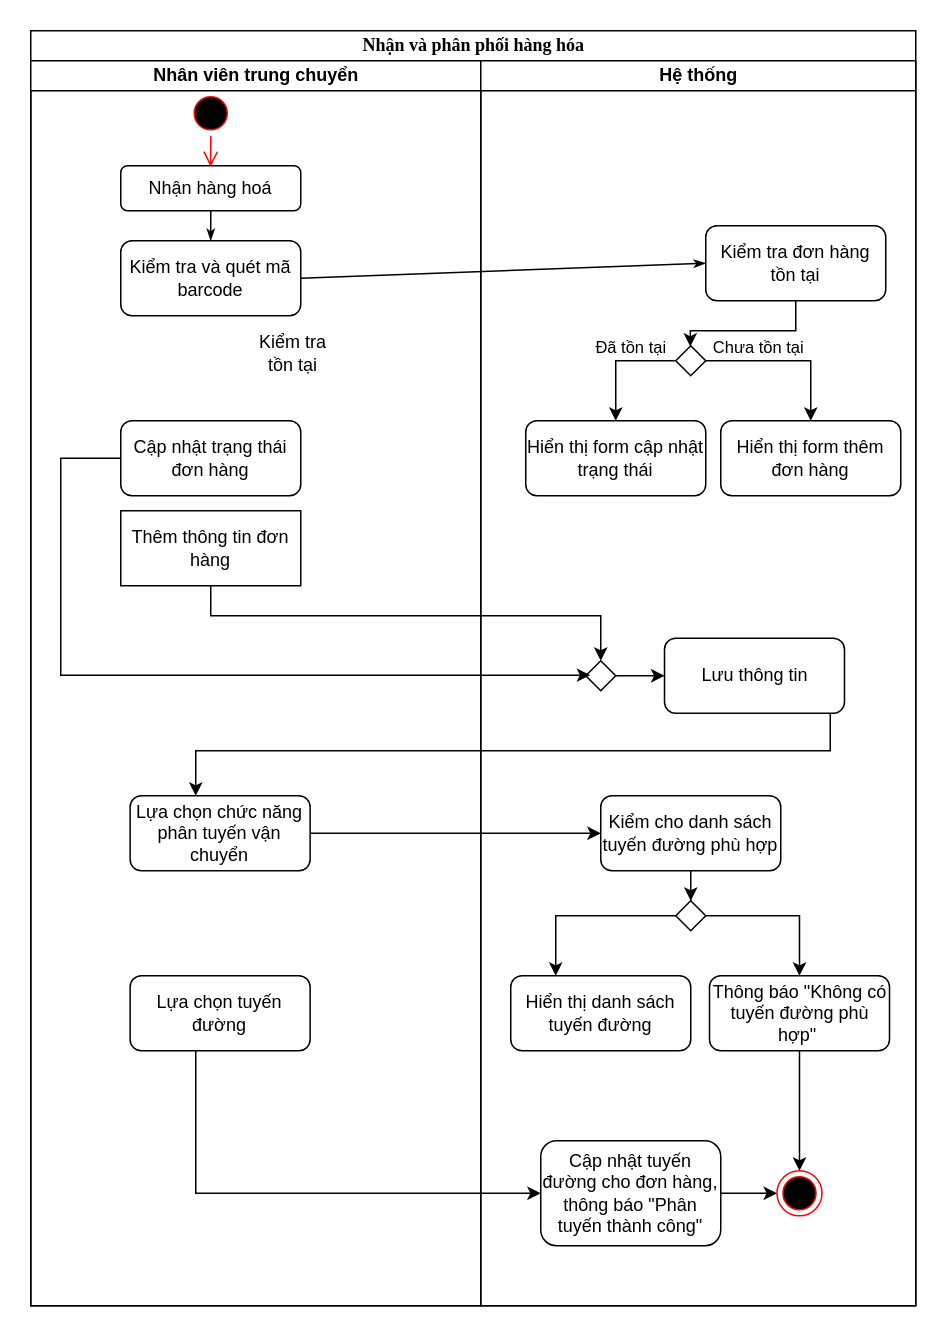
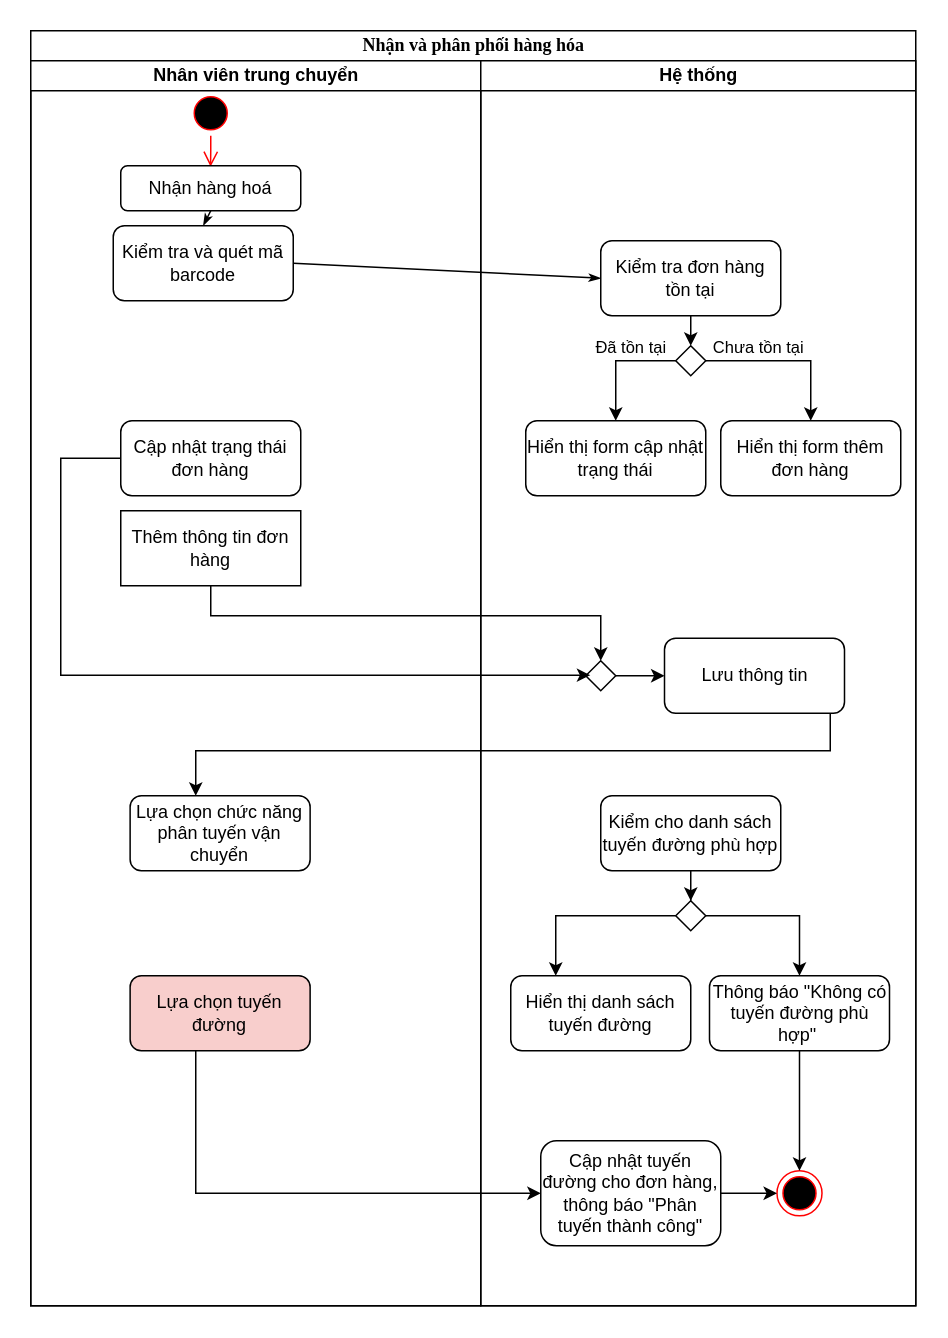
node "Kiểm tra đơn hàng tồn tại": moved (796, 263) -> (691, 278)
node "Kiểm tra và quét mã barcode": moved (211, 278) -> (203, 263)
node "Kiểm tra tồn tại": removed
edge "Lựa chọn chức năng phân tuyến vận chuyển" -> "Kiểm cho danh sách tuyến đường phù hợp": removed
node "Lựa chọn tuyến đường": fillcolor #ffffff -> #f8cecc
